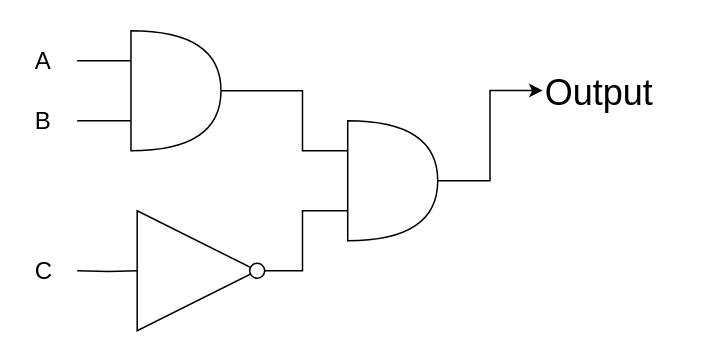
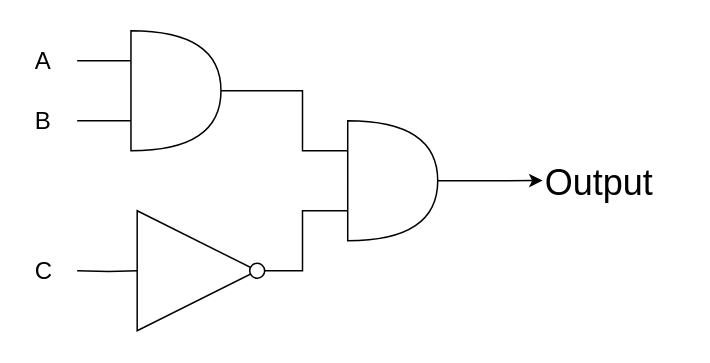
node "Output": moved (609, 91) -> (609, 181)
